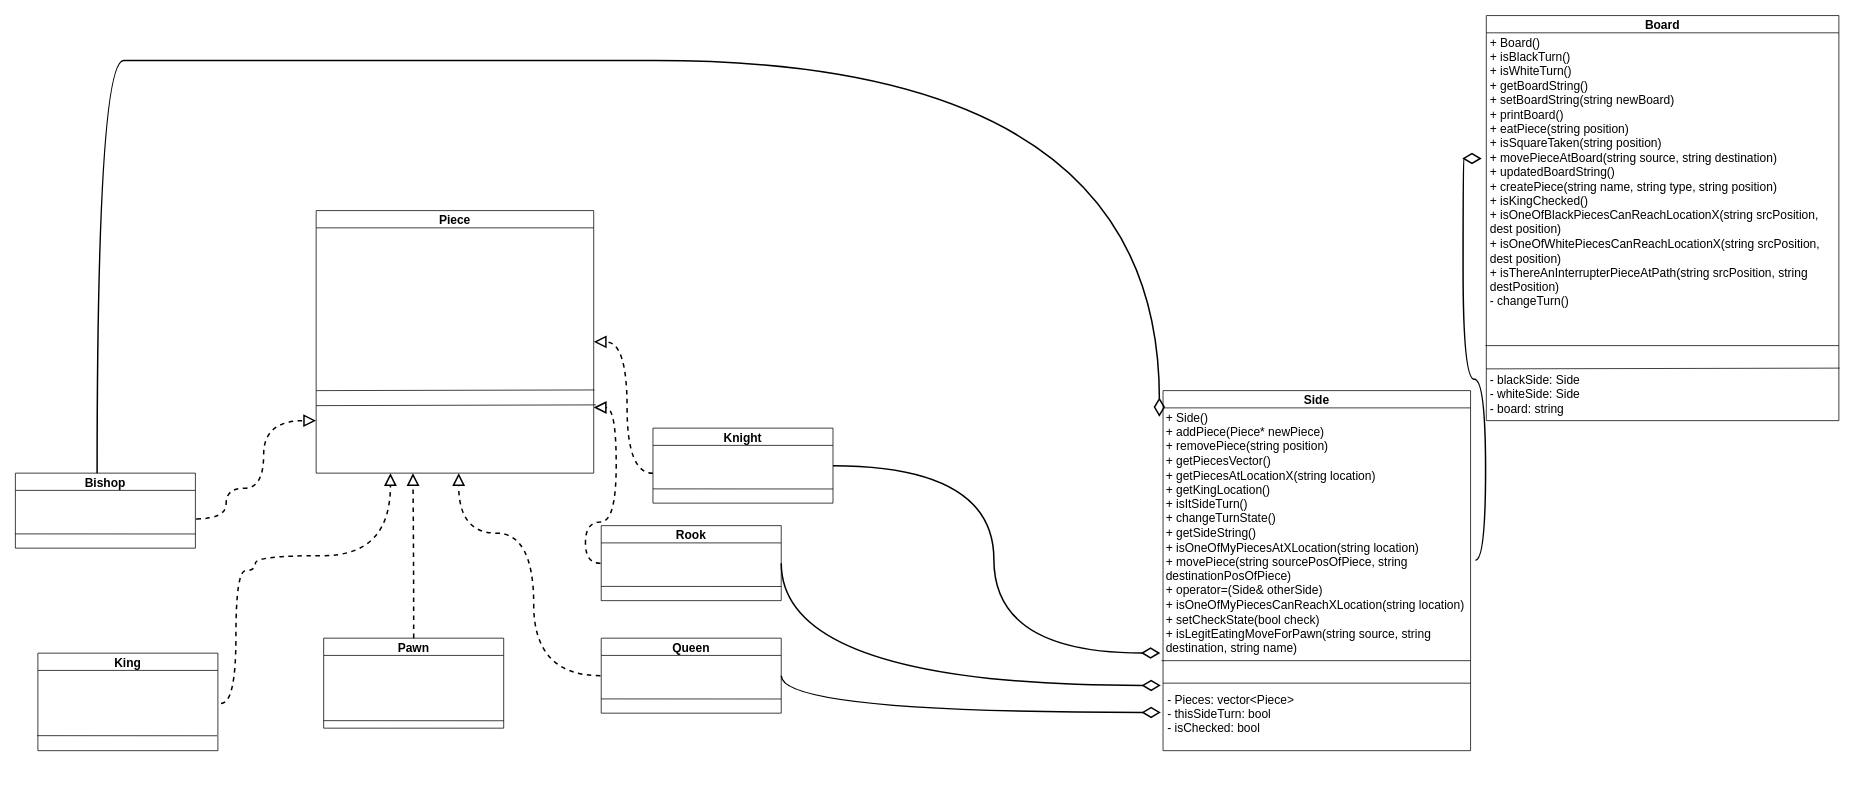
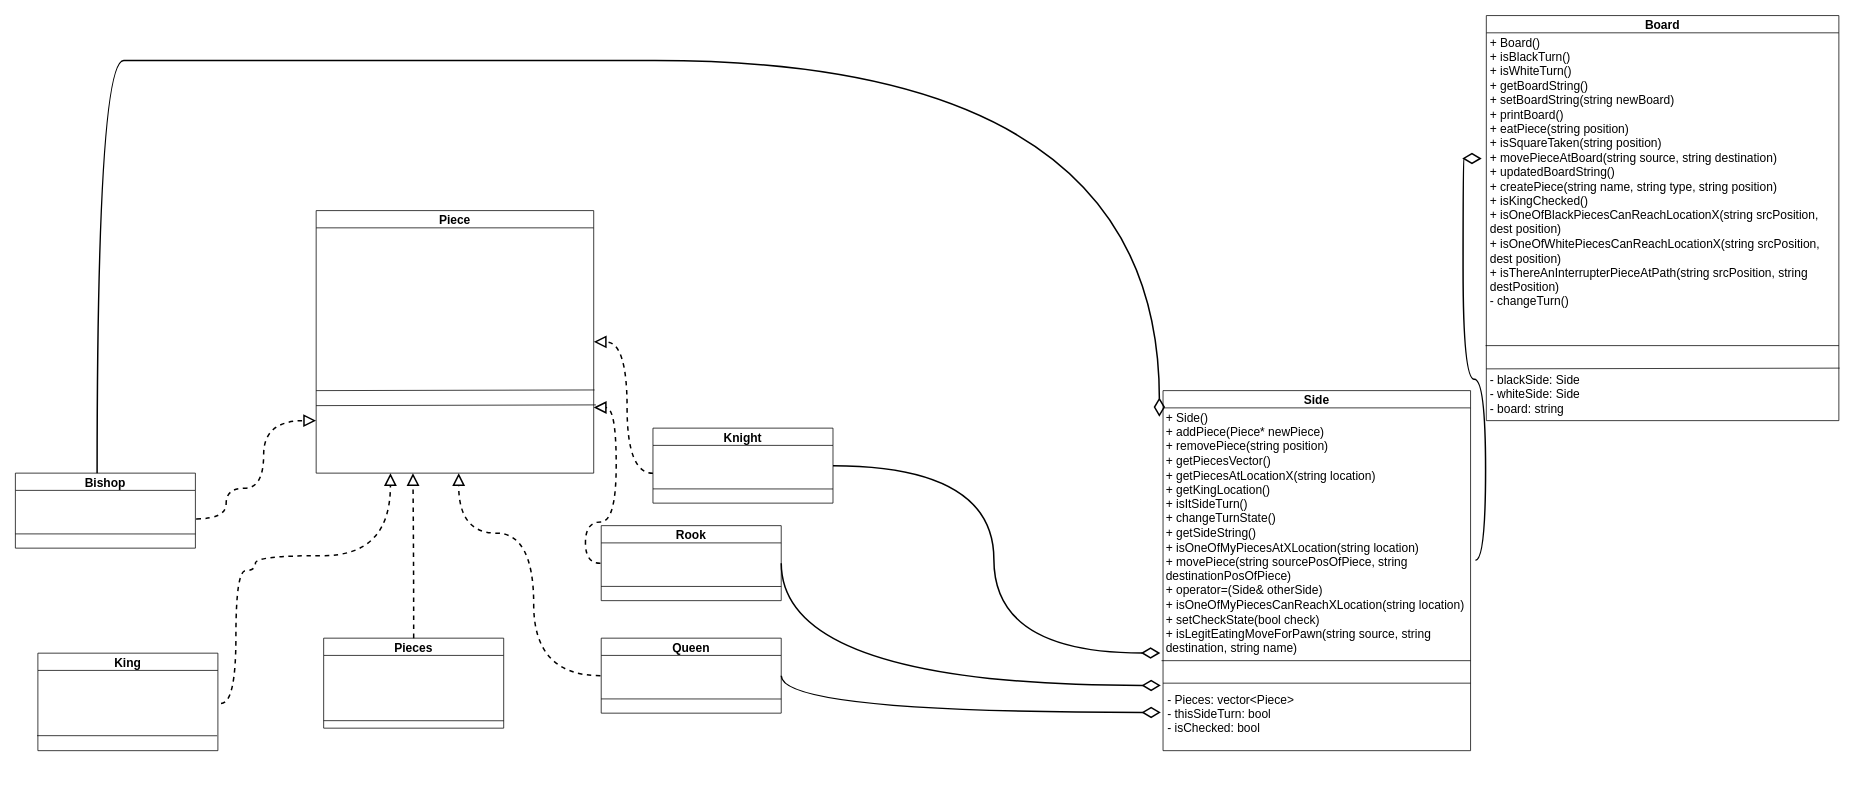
node "Pawn": label "Pawn" -> "Pieces"
